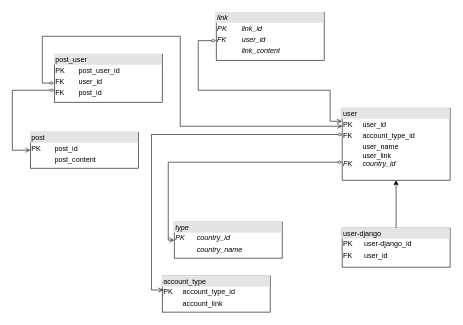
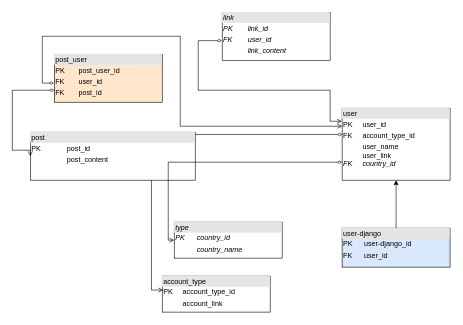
node "link PK link_id FK user_id link_content": moved (270, 36) -> (276, 36)
node "post_user PK post_user_id FK user_id FK post_id": fillcolor #ffffff -> #ffe6cc
node "post PK post_id post_content": size 108x36 -> 165x48
node "user-django PK user-django_id FK user_id": fillcolor #ffffff -> #dae8fc
